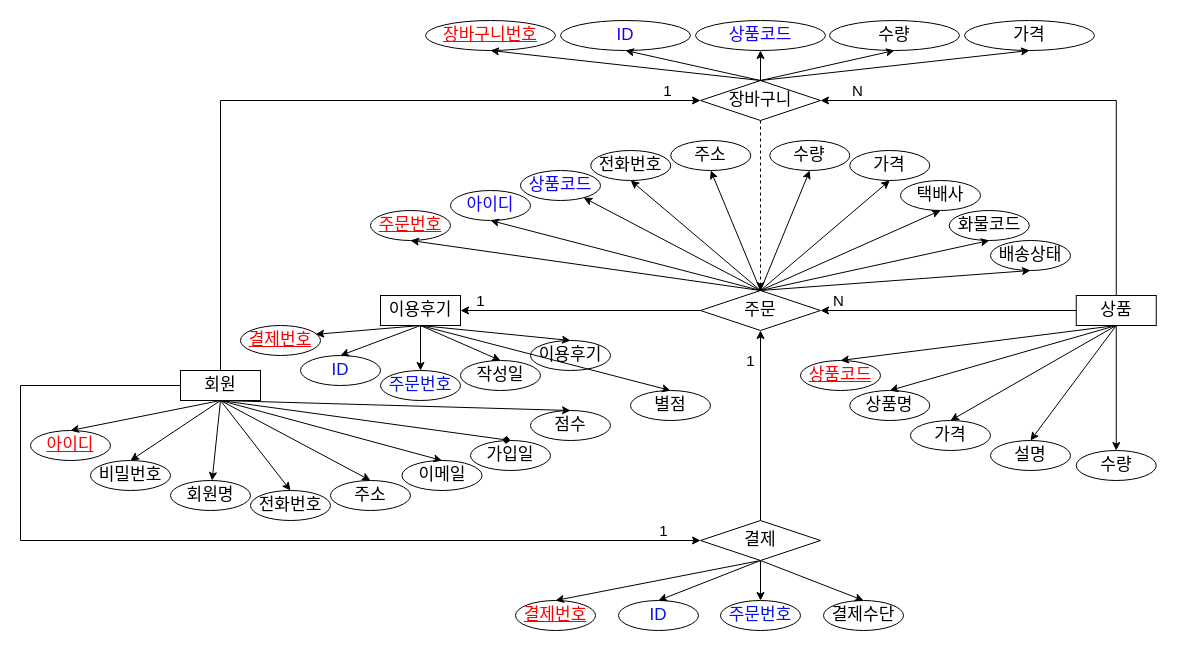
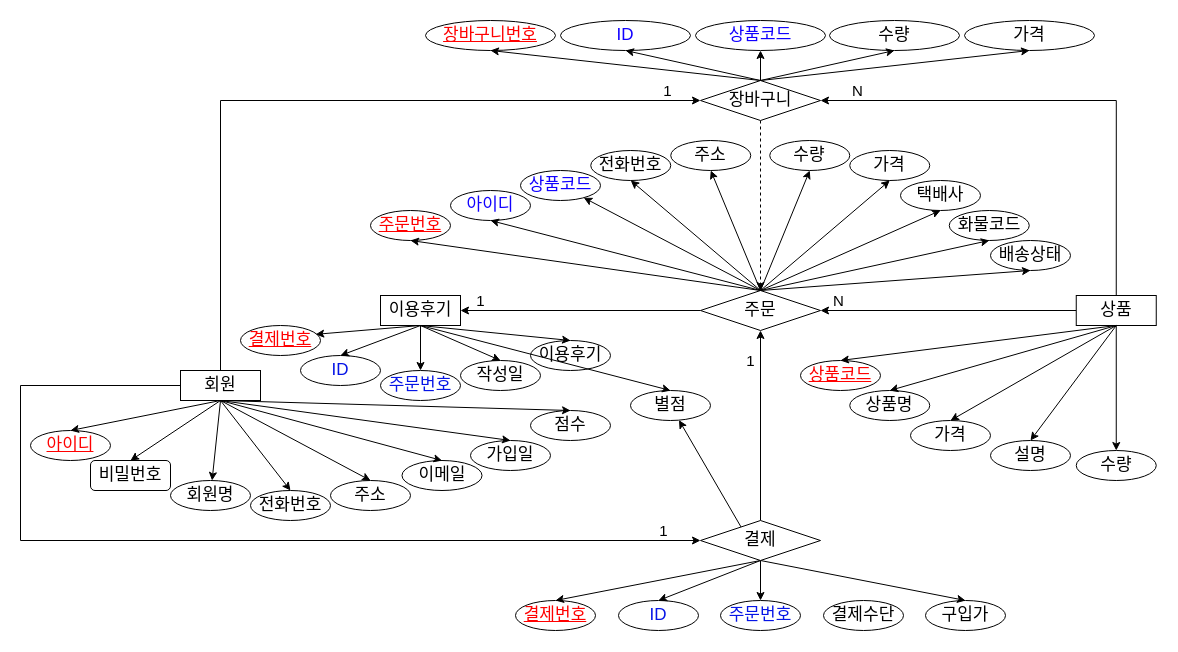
edge "회원" -> "가입일": arrowhead diamond -> classic
node "비밀번호": shape ellipse -> rounded rectangle
edge "결제" -> "결제수단": now "결제" -> "별점"
edge "결제" -> "구입가": added
node "구입가": added
